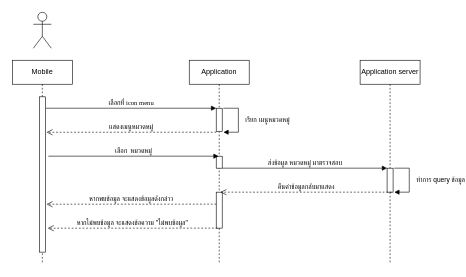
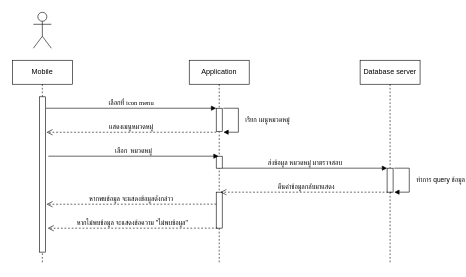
node "Application server": label "Application server" -> "Database server"
